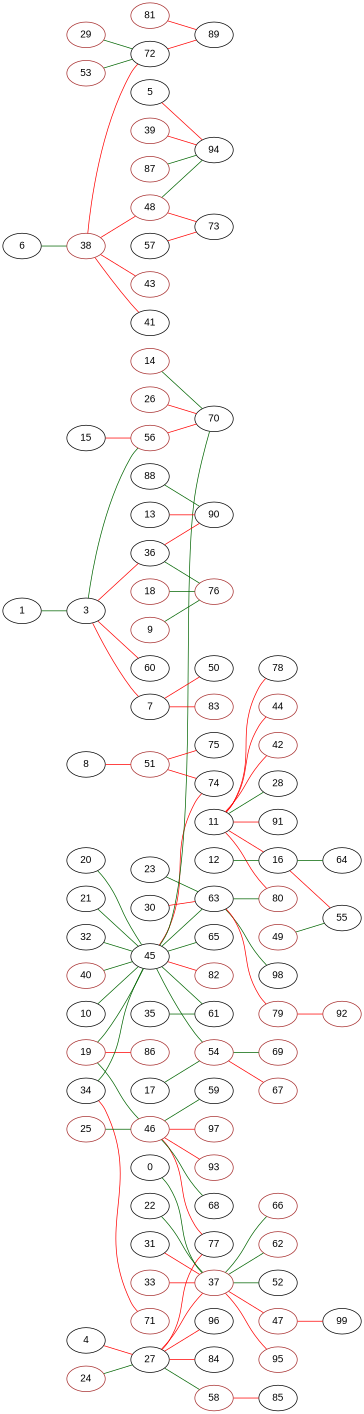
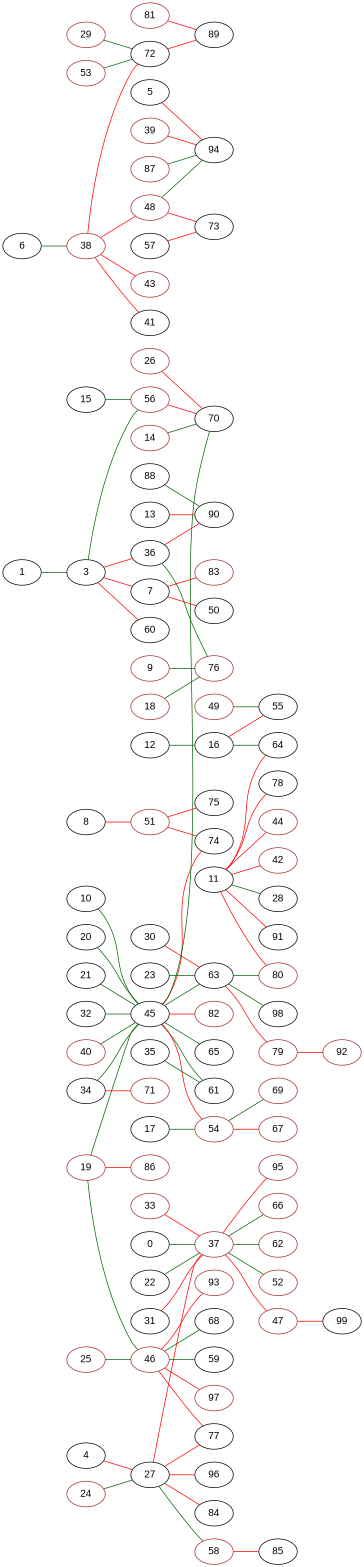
edge "15" -- "56": color red -> darkgreen
edge "11" -- "16": now "11" -- "64"
edge "45" -- "54": color darkgreen -> red
node "52": color black -> brown
